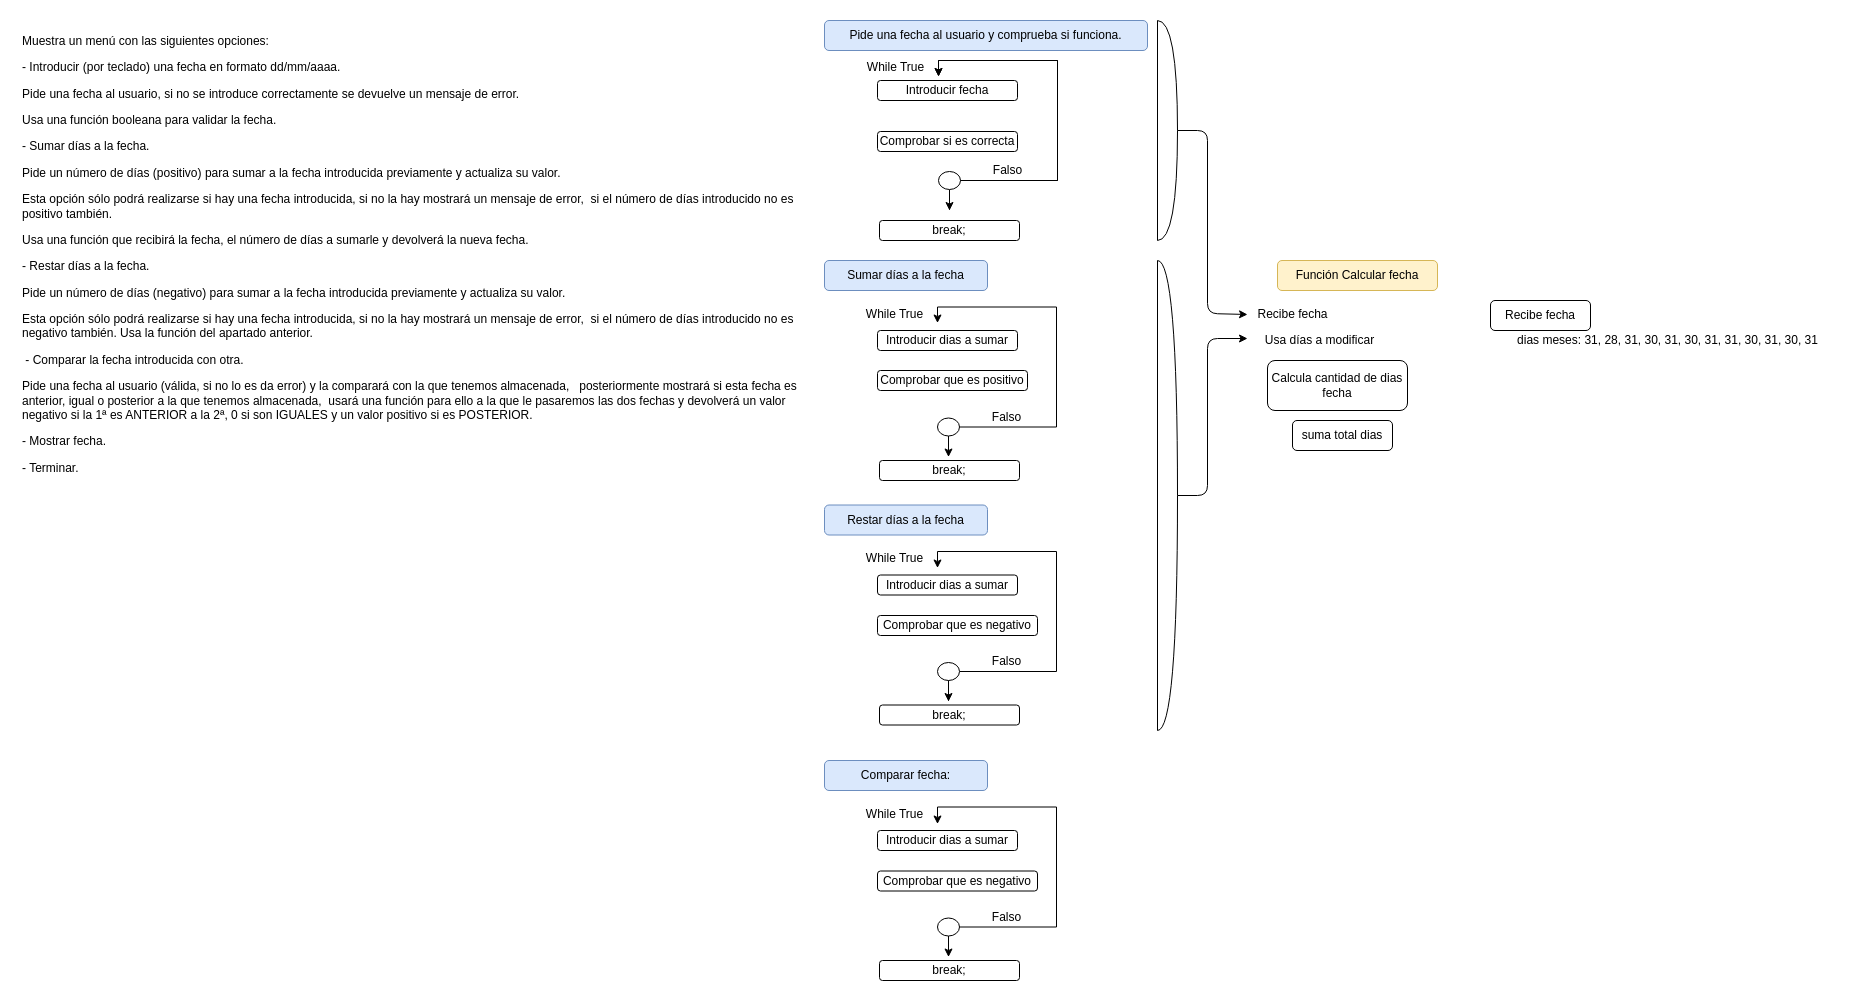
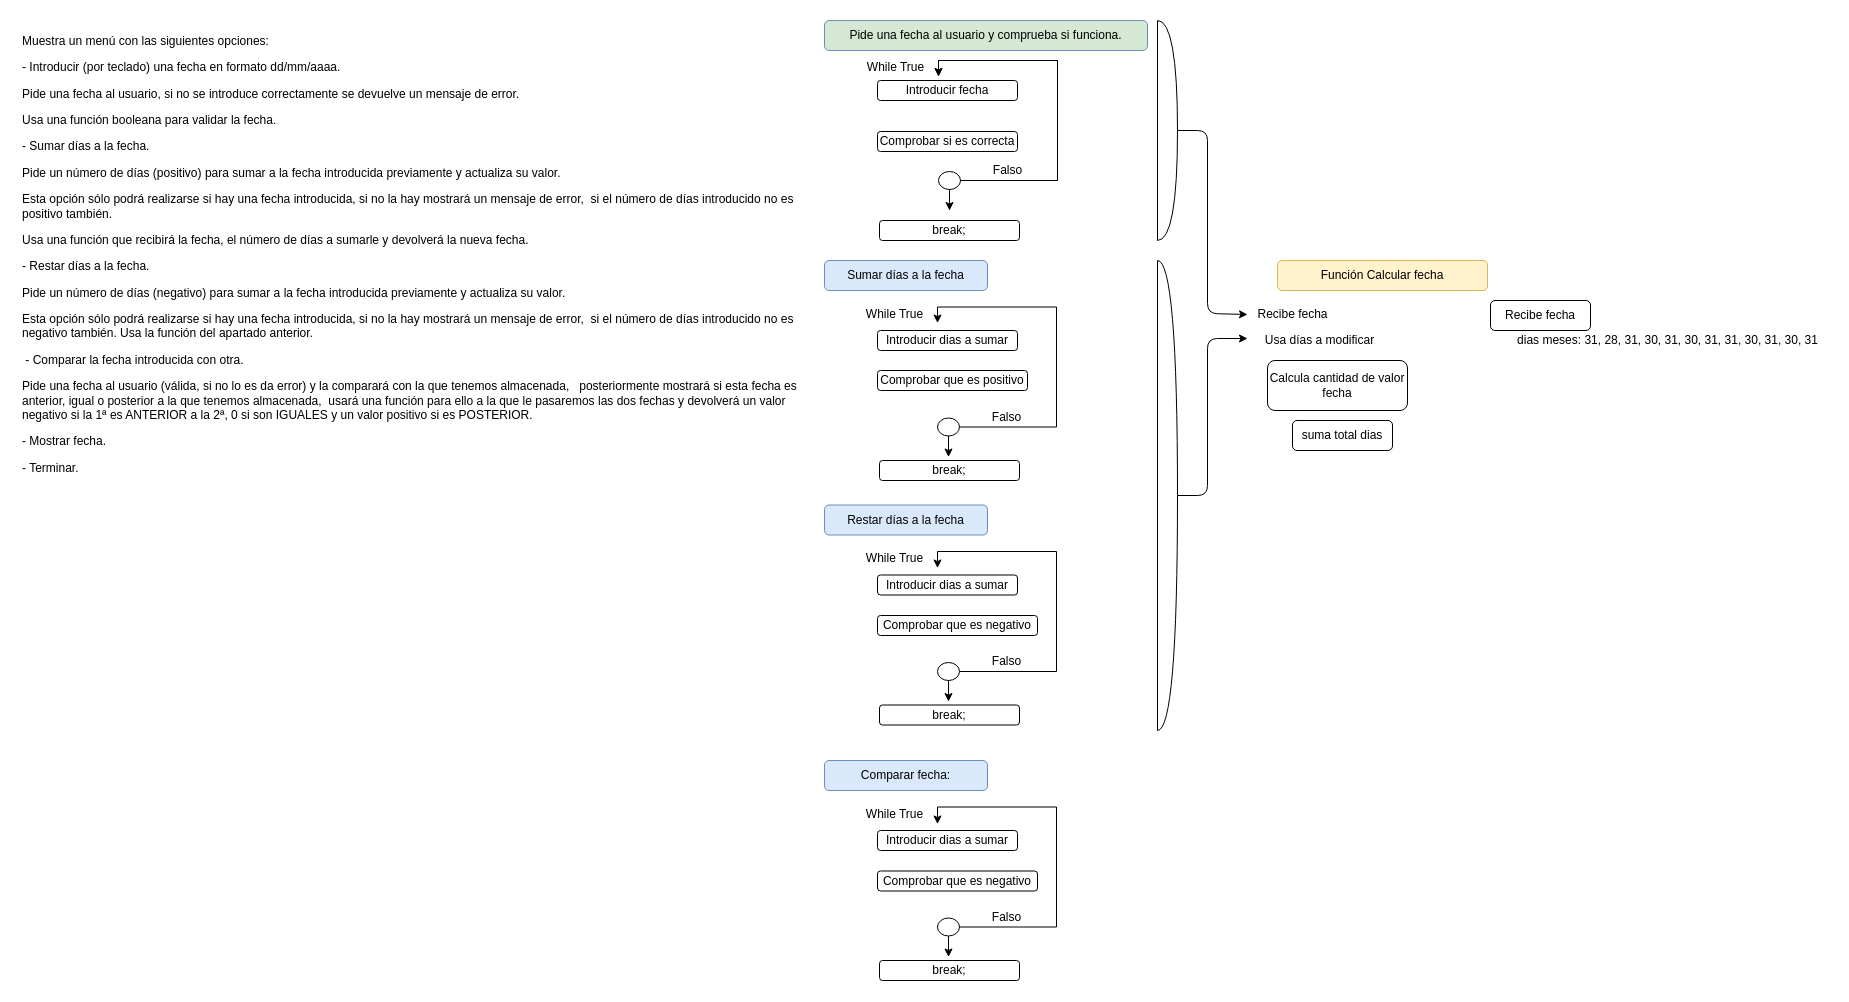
node "Pide una fecha al usuario y comprueba si funciona.": fillcolor #dae8fc -> #d5e8d4
node "Función Calcular fecha": size 160x30 -> 210x30
node "Calcula cantidad de dias fecha": label "Calcula cantidad de dias fecha" -> "Calcula cantidad de valor fecha"
